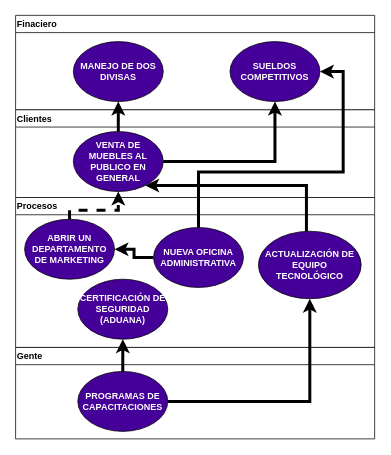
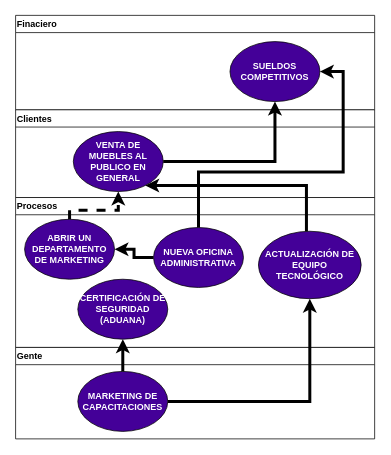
node "MANEJO DE DOS DIVISAS": removed
edge "VENTA DE MUEBLES AL PUBLICO EN GENERAL" -> "MANEJO DE DOS DIVISAS": removed
node "PROGRAMAS DE CAPACITACIONES": label "PROGRAMAS DE CAPACITACIONES" -> "MARKETING DE CAPACITACIONES"
